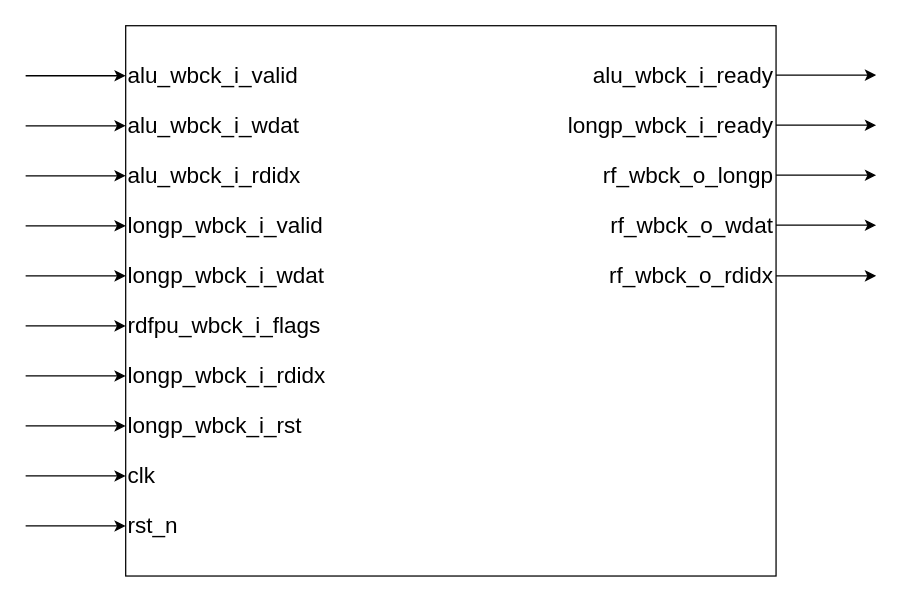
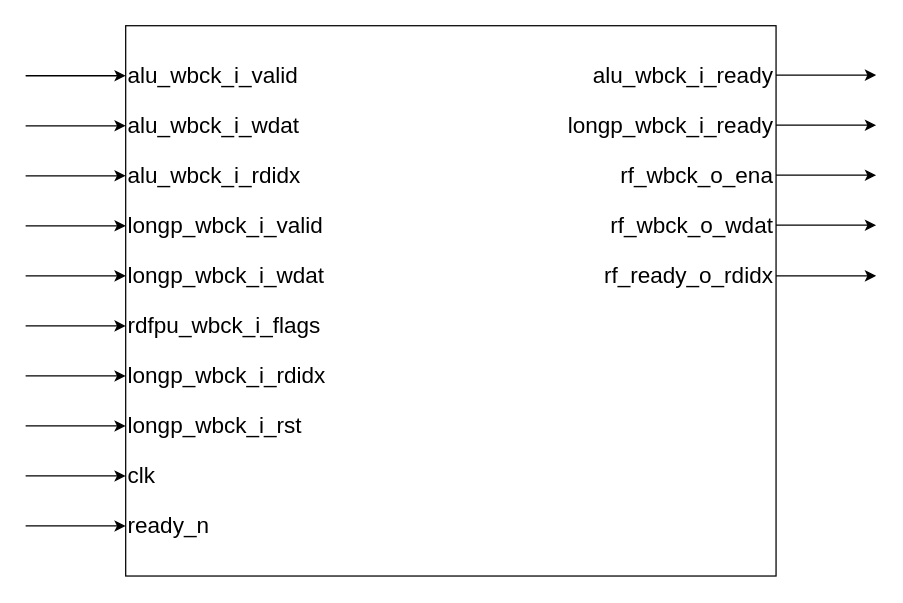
node "rf_wbck_o_longp": label "rf_wbck_o_longp" -> "rf_wbck_o_ena"
node "rf_wbck_o_rdidx": label "rf_wbck_o_rdidx" -> "rf_ready_o_rdidx"
node "rst_n": label "rst_n" -> "ready_n"
